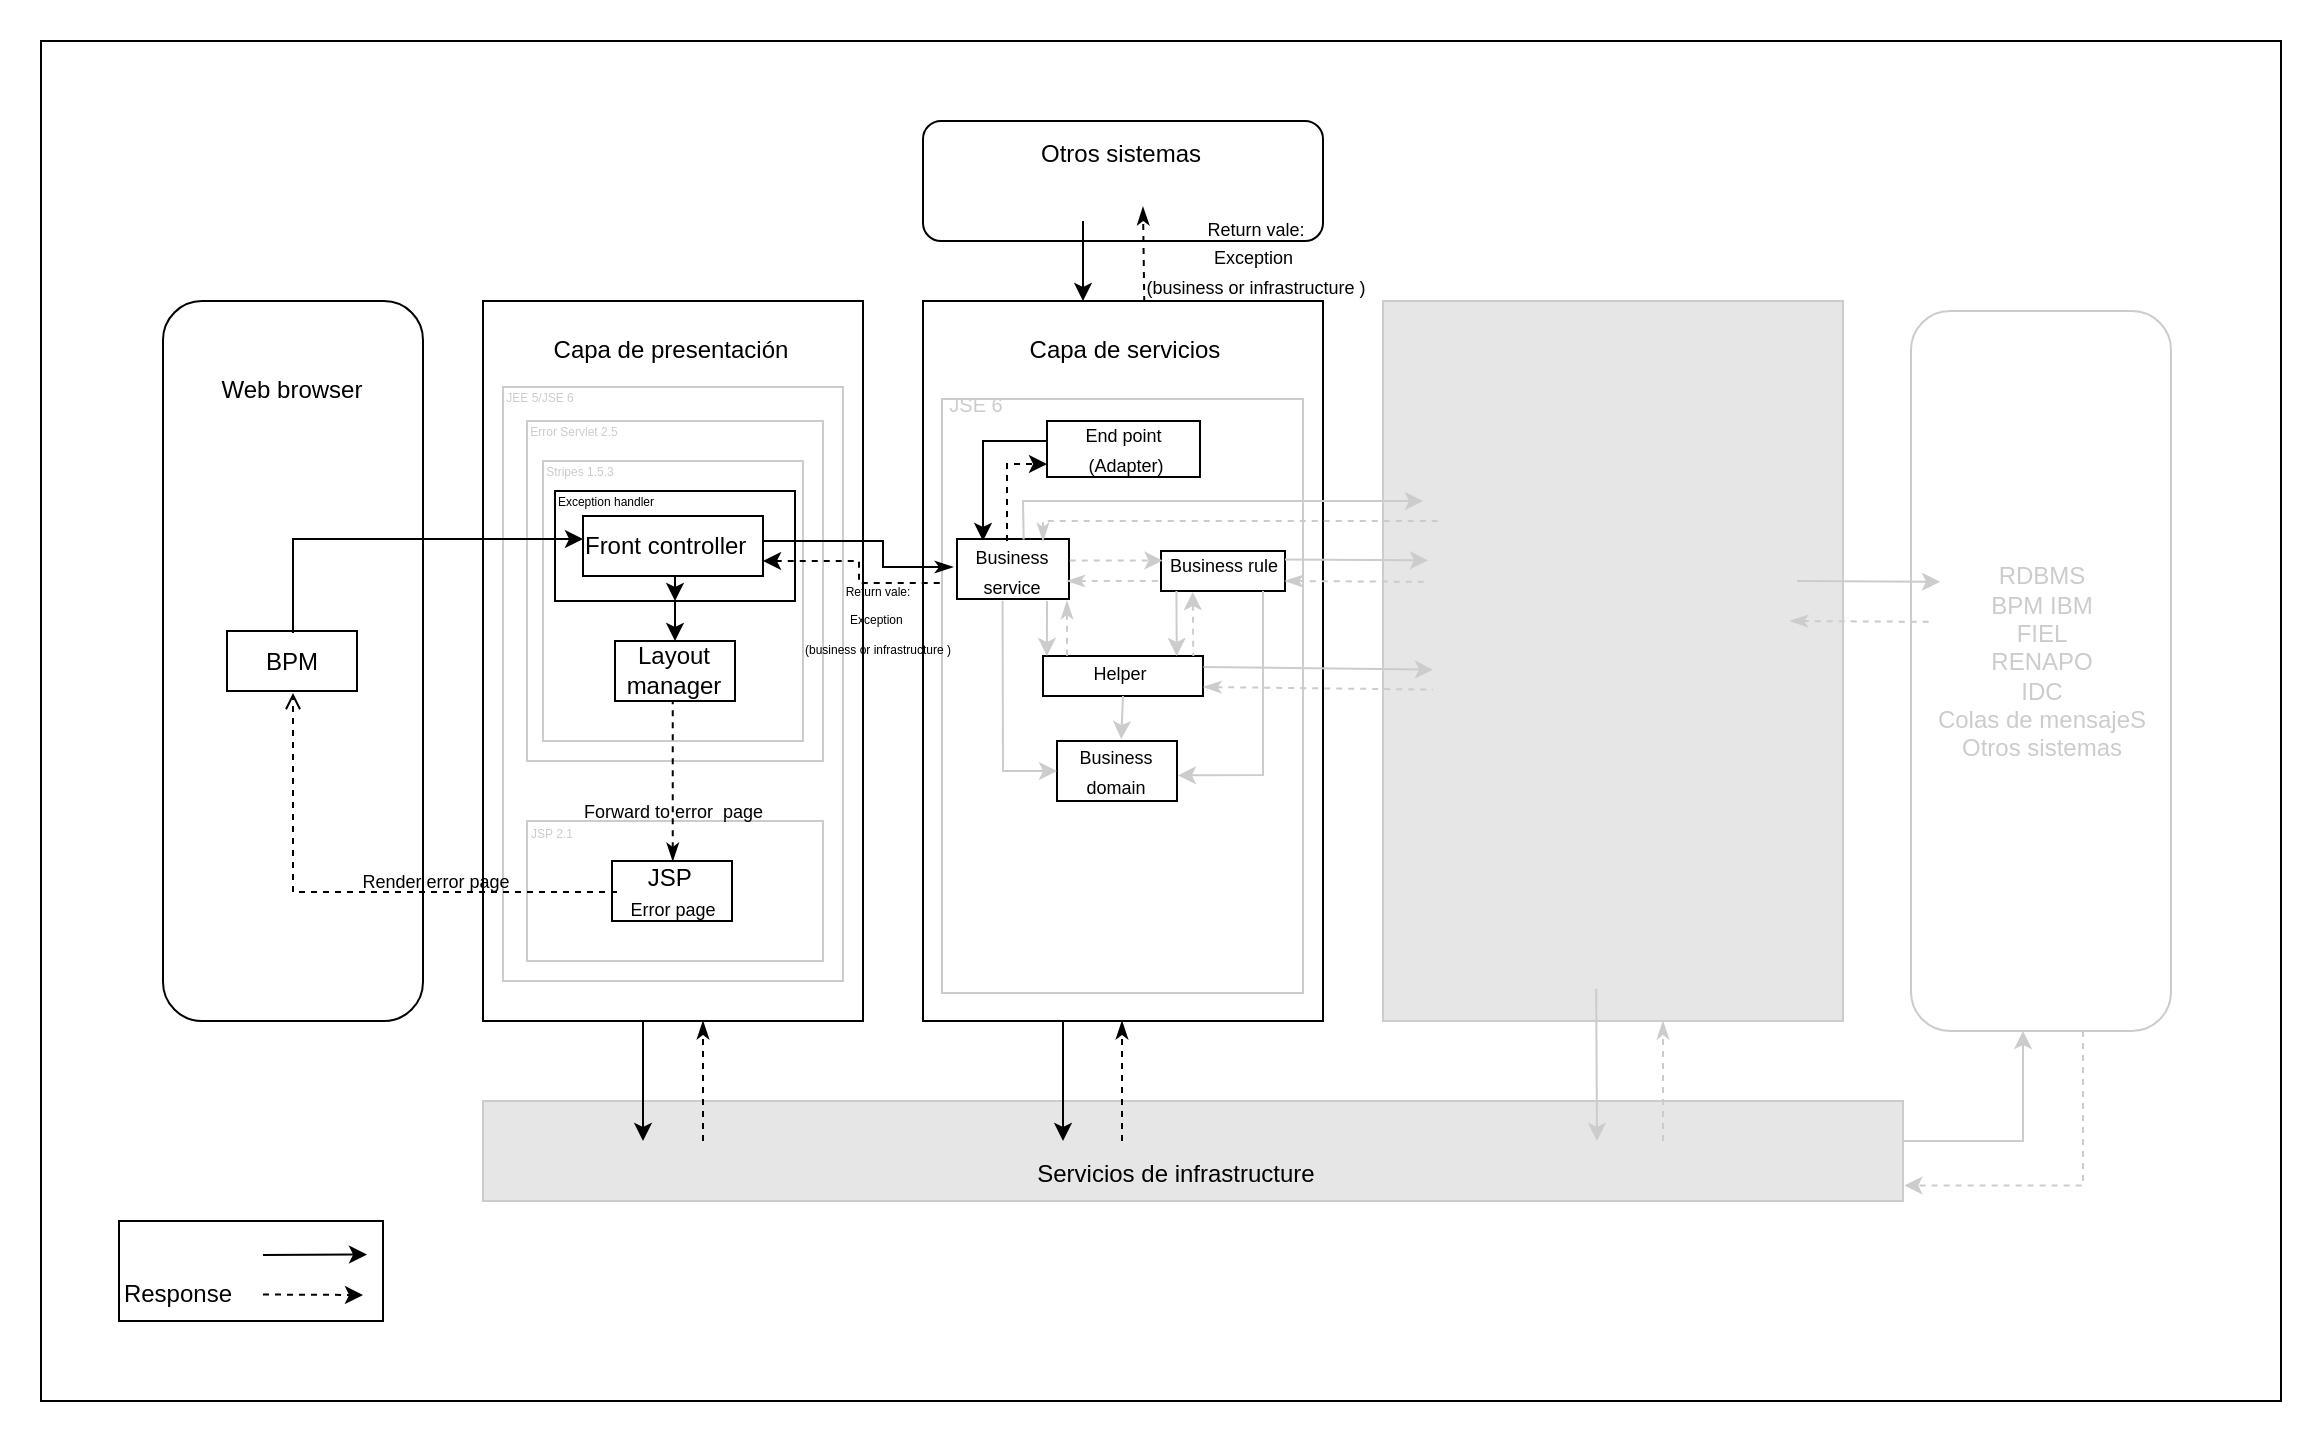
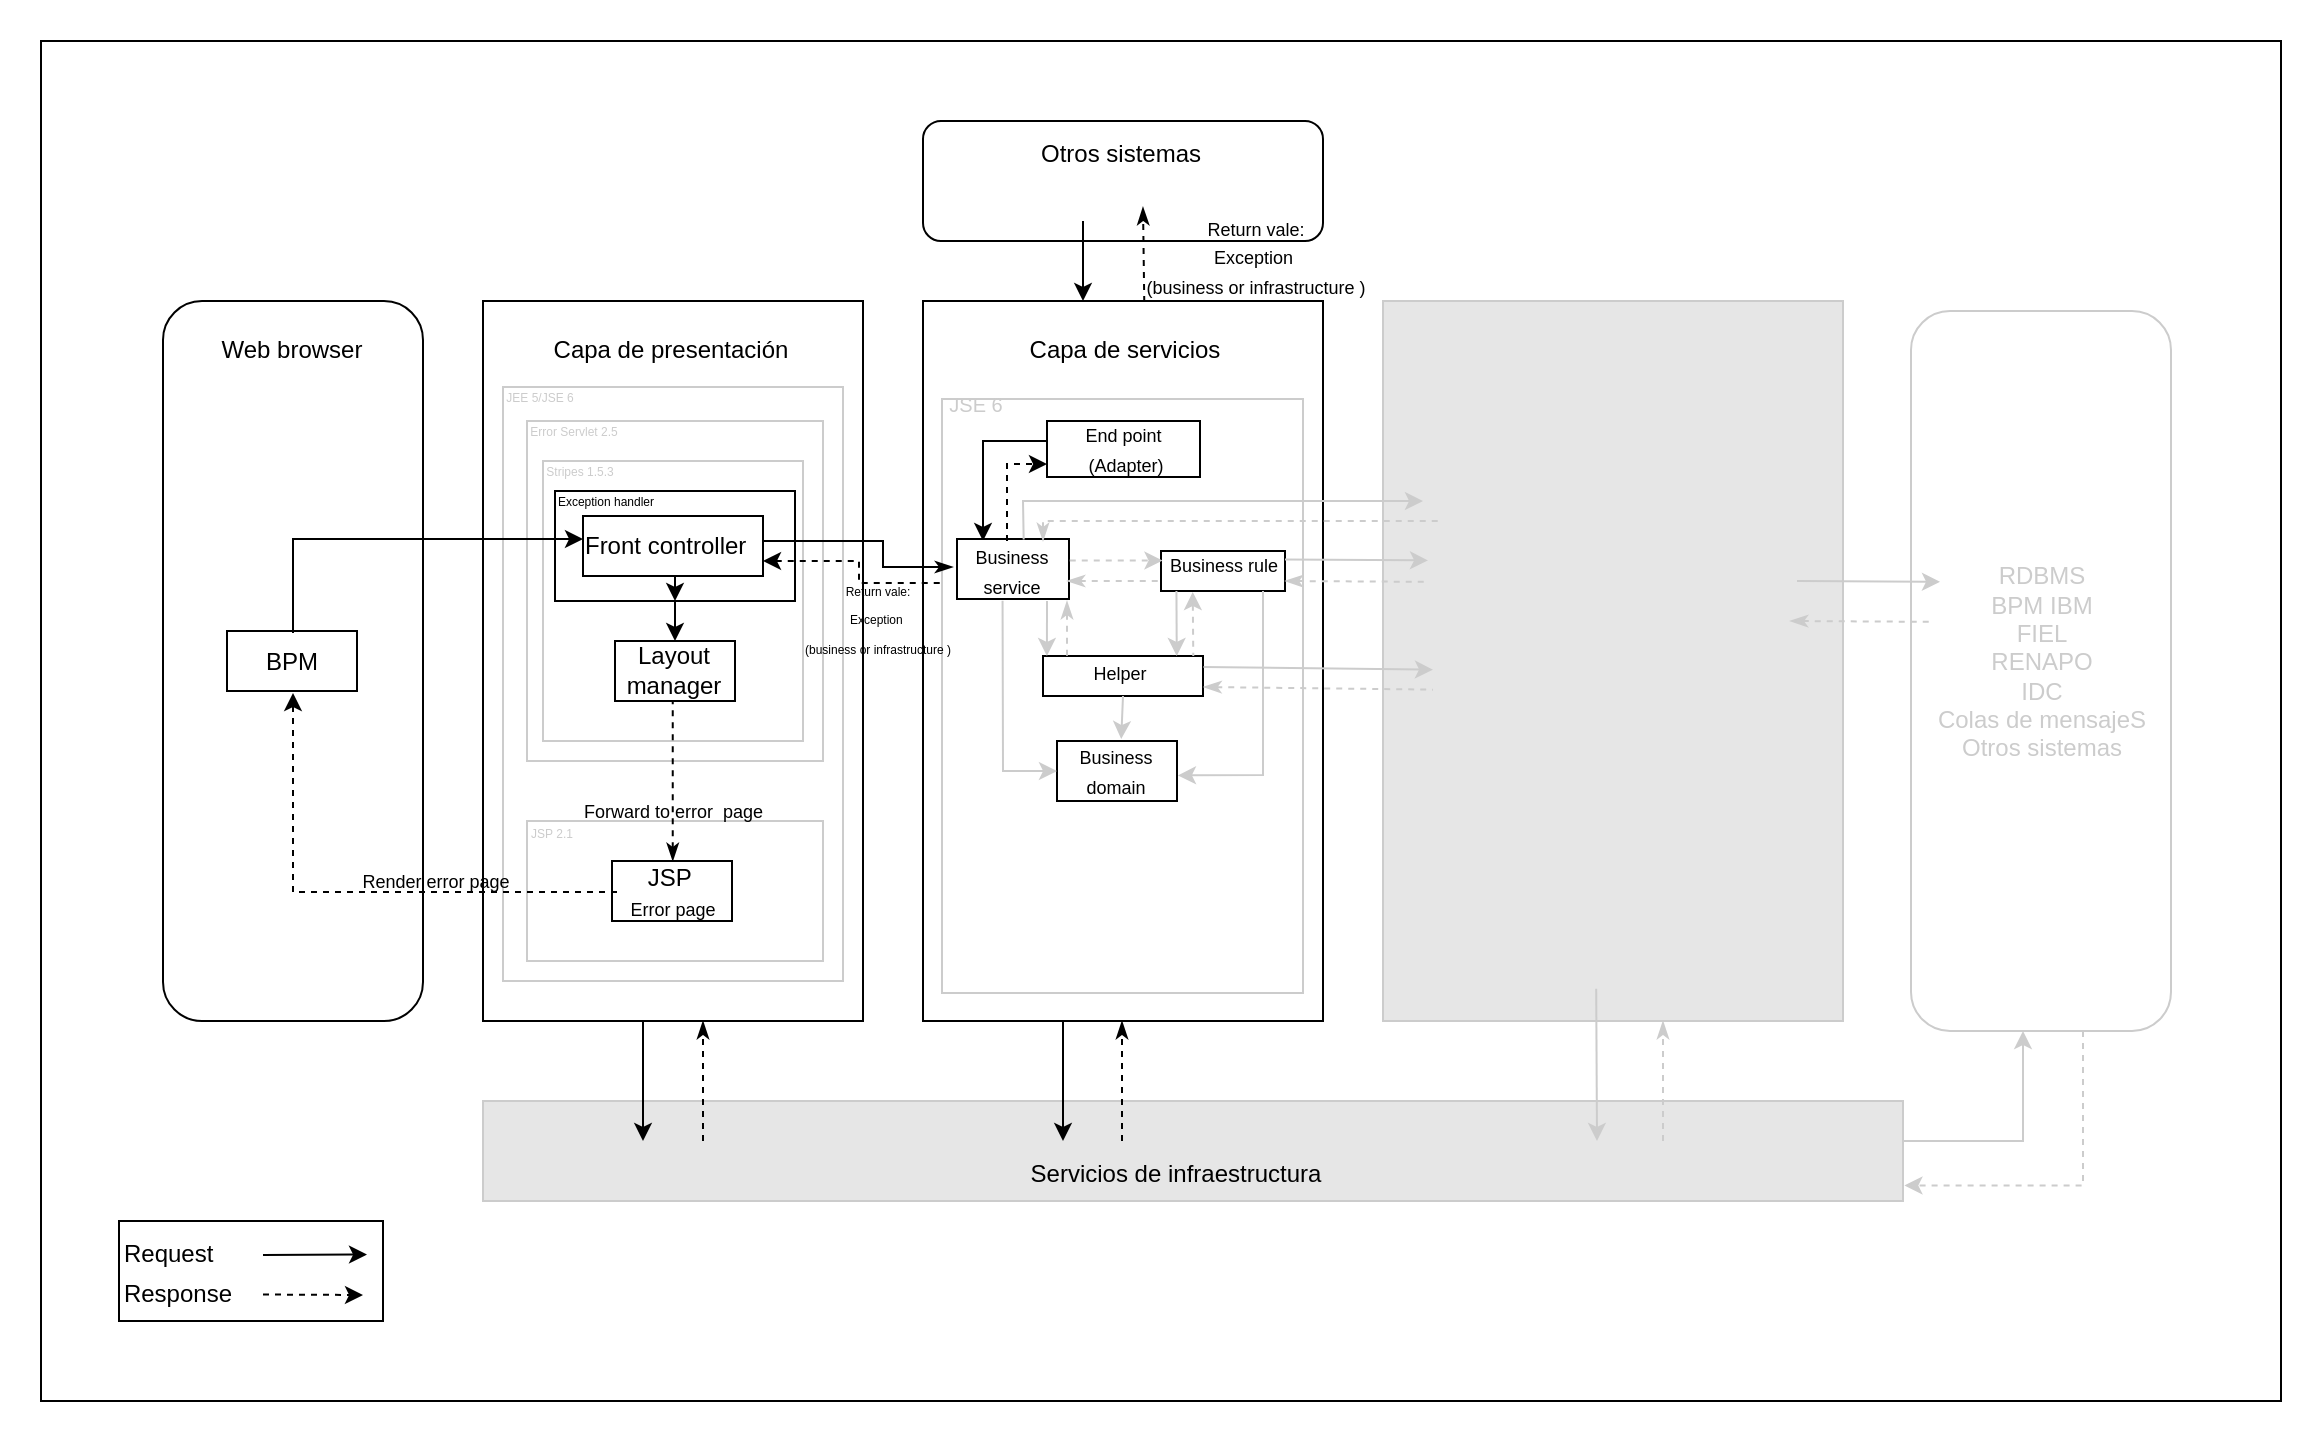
node "Web browser": moved (293, 391) -> (293, 351)
edge "JSP Error page" -> "BPM": arrowhead open -> classic
node "Servicios de infrastructure": label "Servicios de infrastructure" -> "Servicios de infraestructura"
node "Request": added
